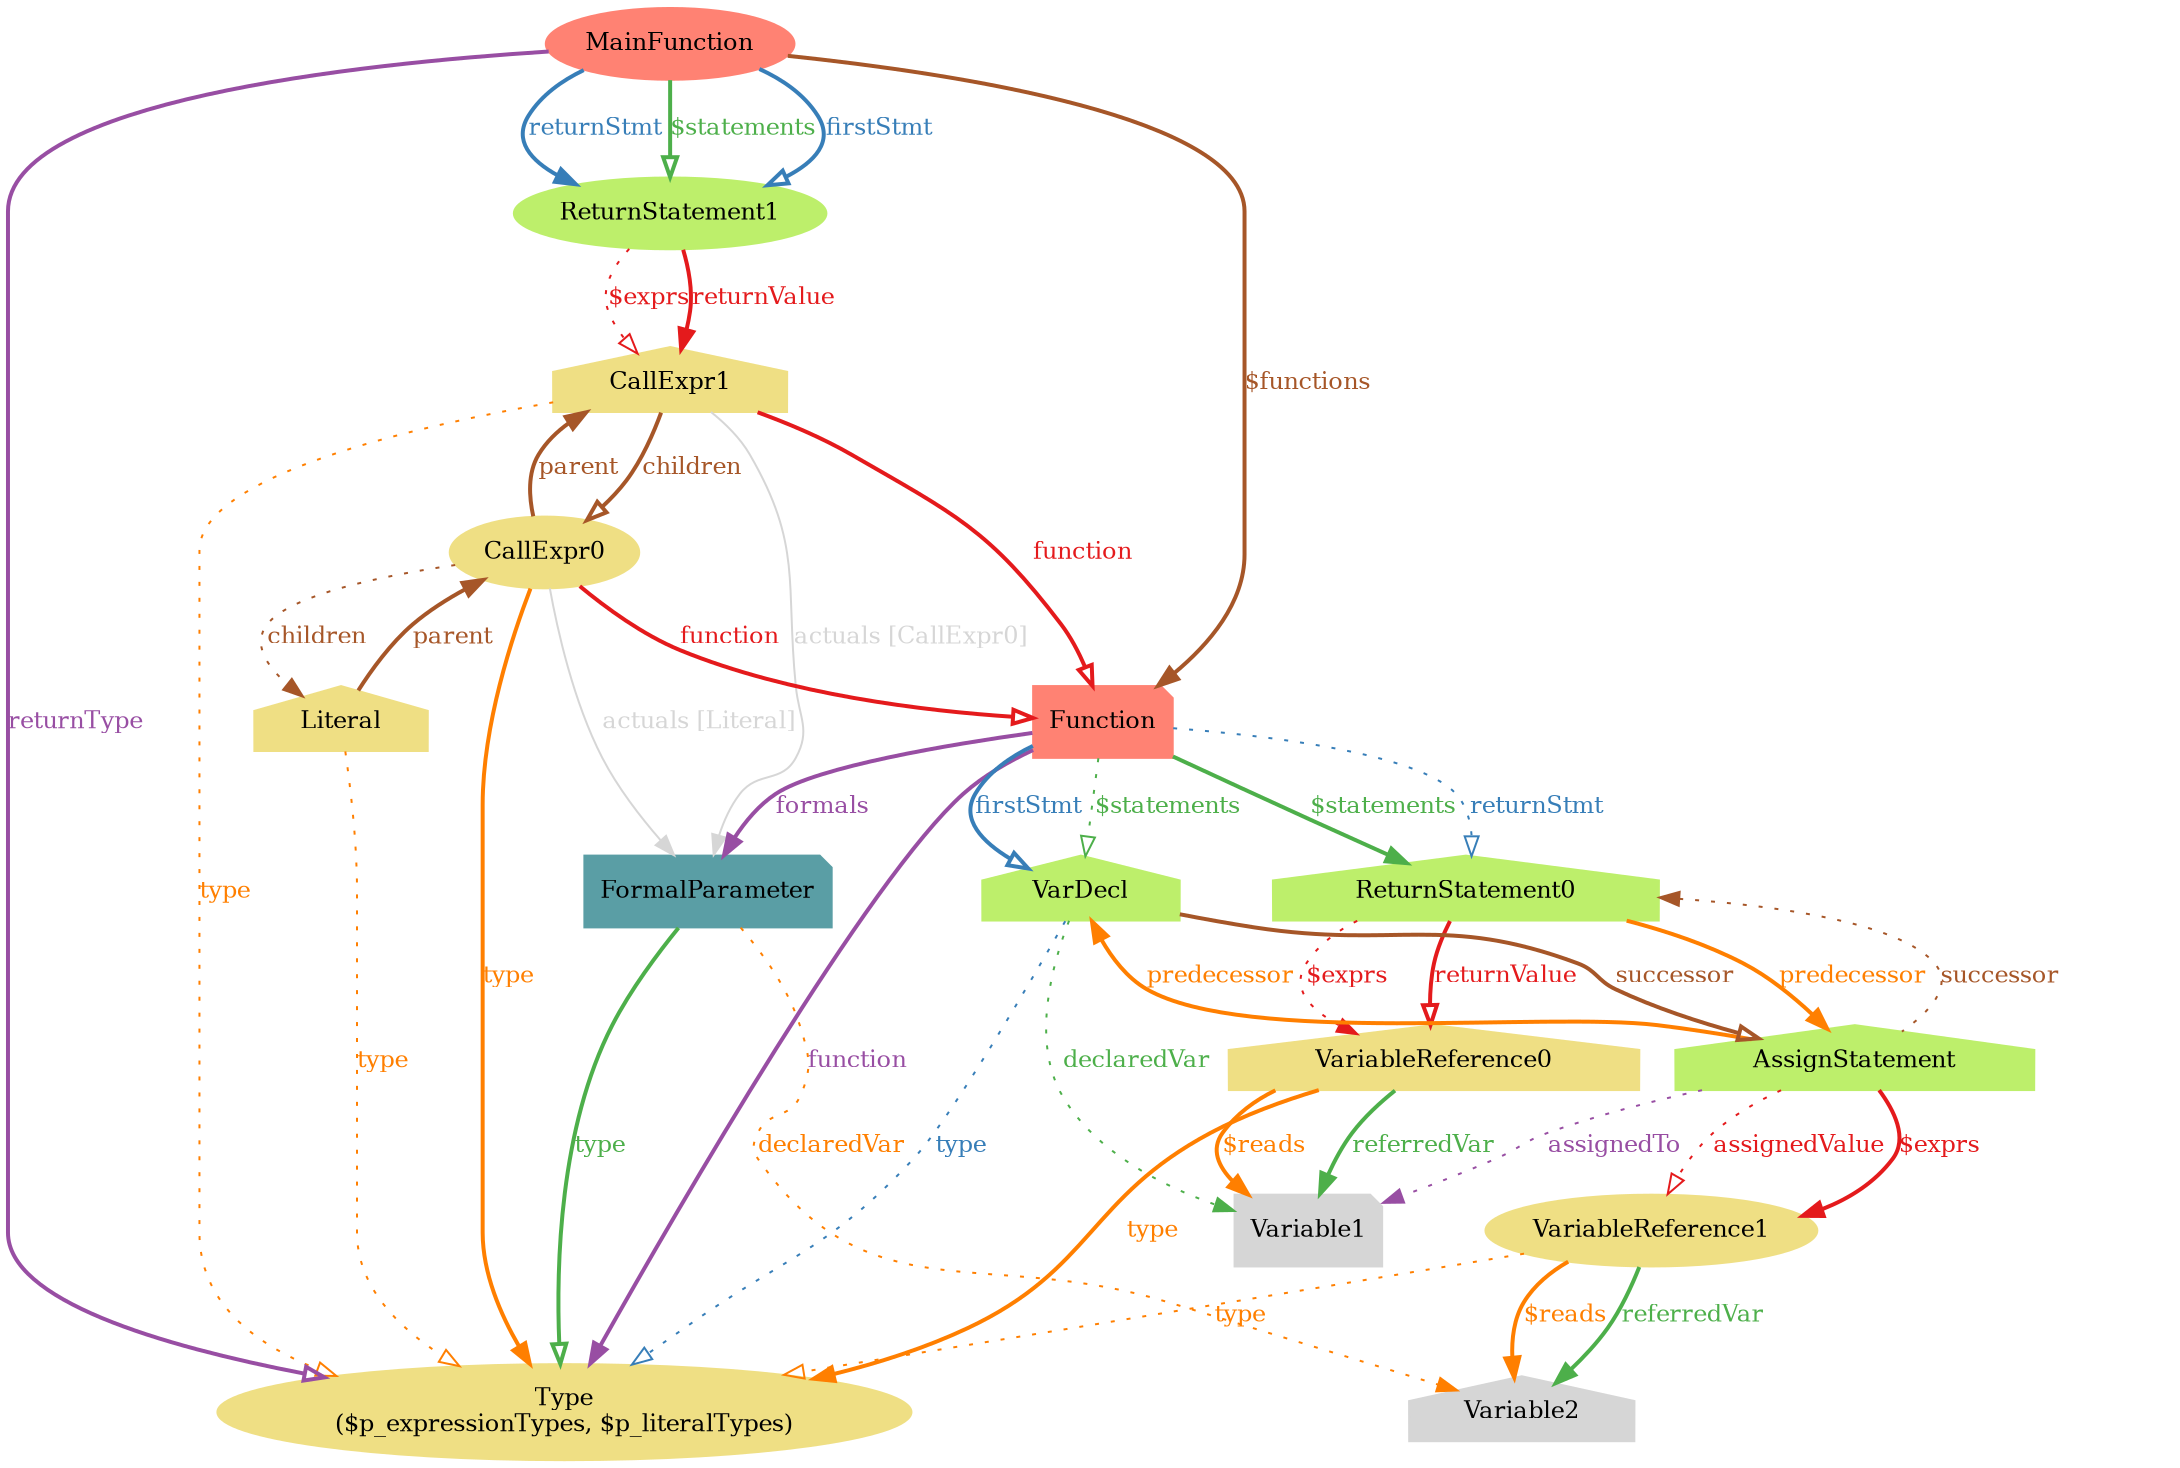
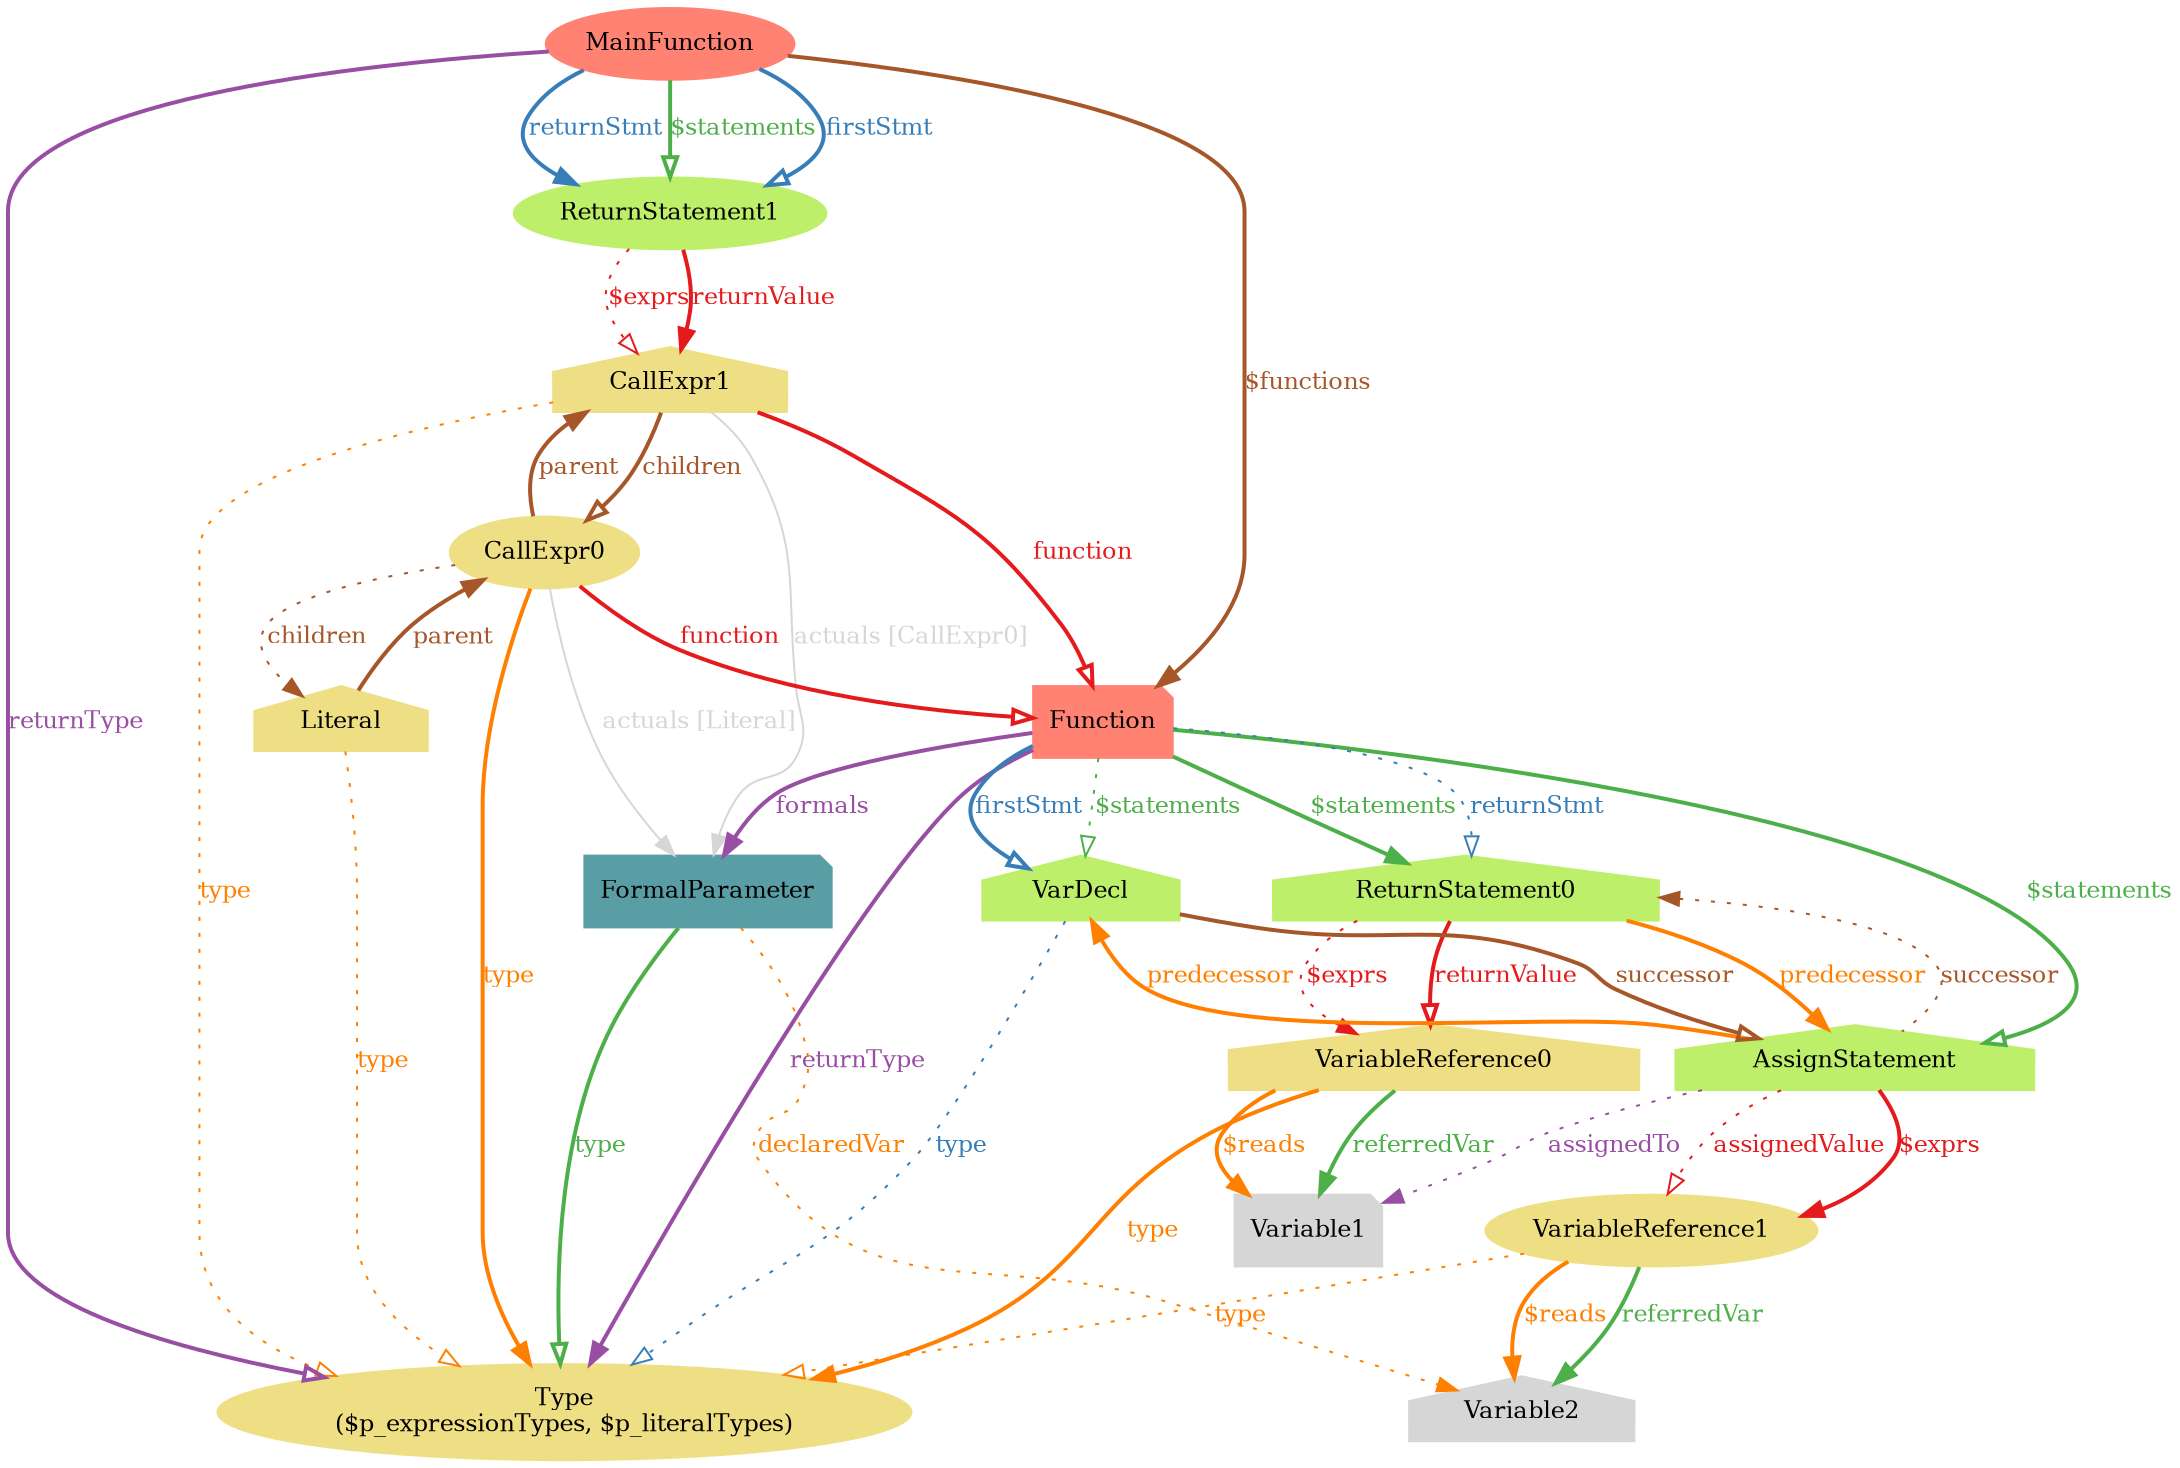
edge "Function" -> "AssignStatement": added, label "$statements"
edge "Function" -> "Type ($p_expressionTypes, $p_literalTypes)": label "function" -> "returnType"
edge "VarDecl" -> "Variable1": removed, label "declaredVar"
